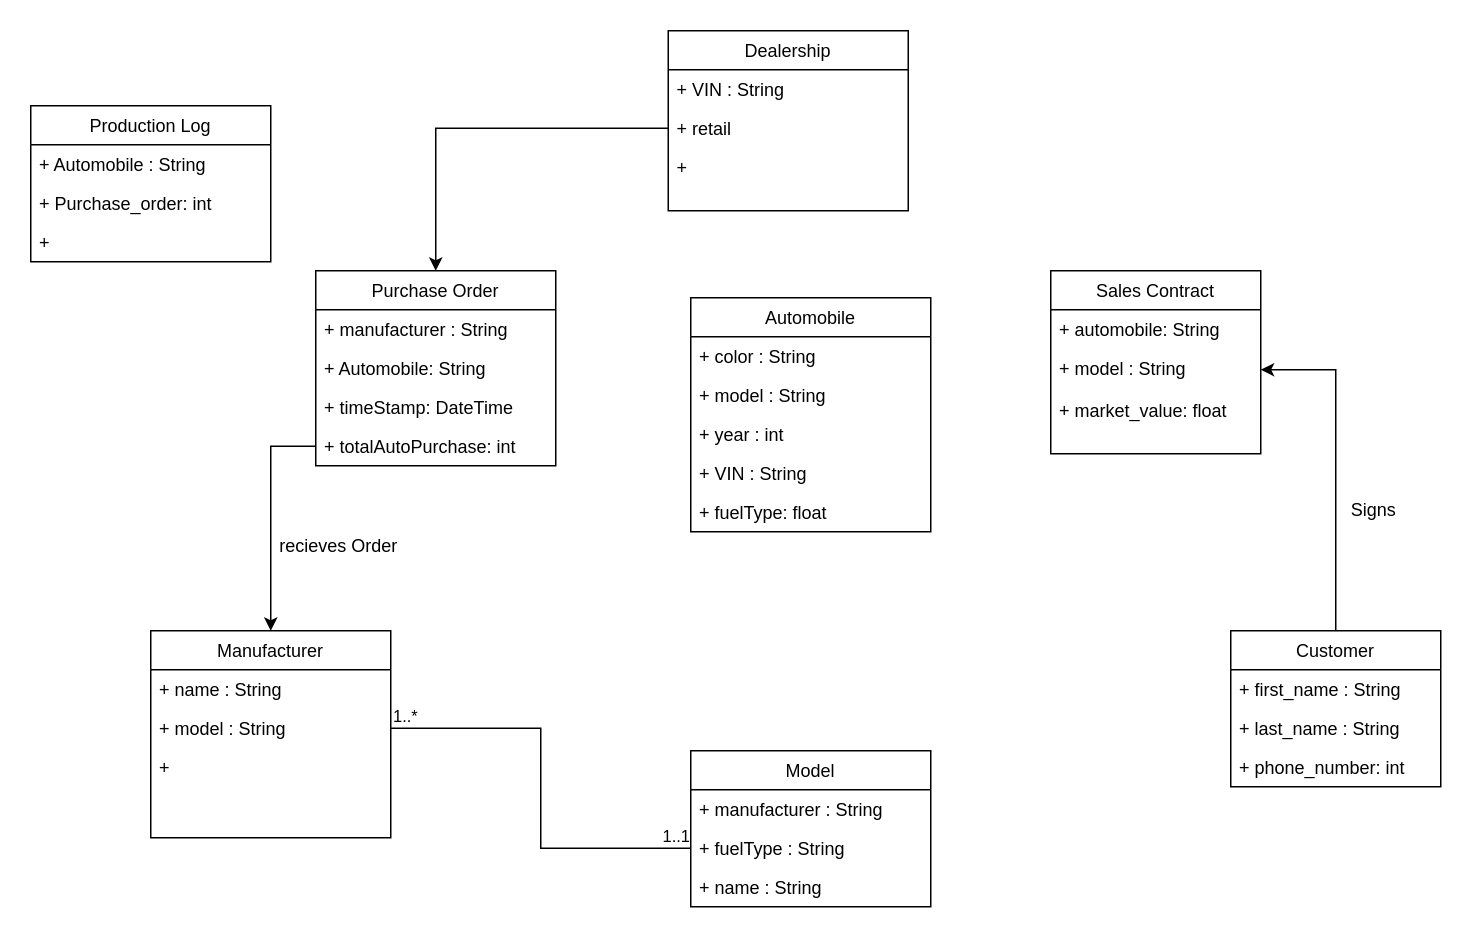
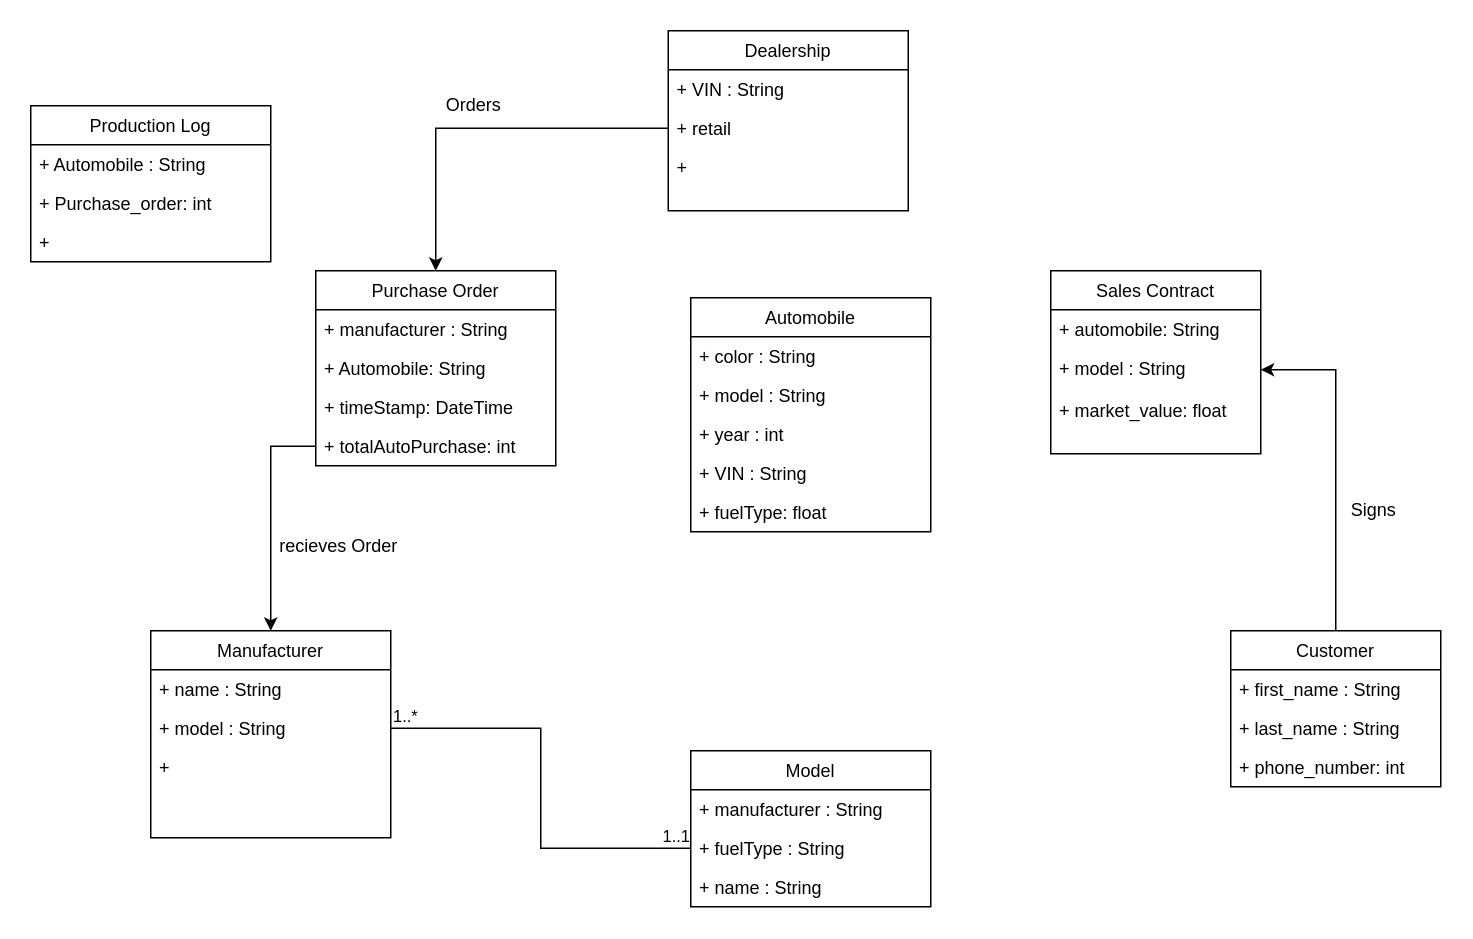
node "Orders": added
